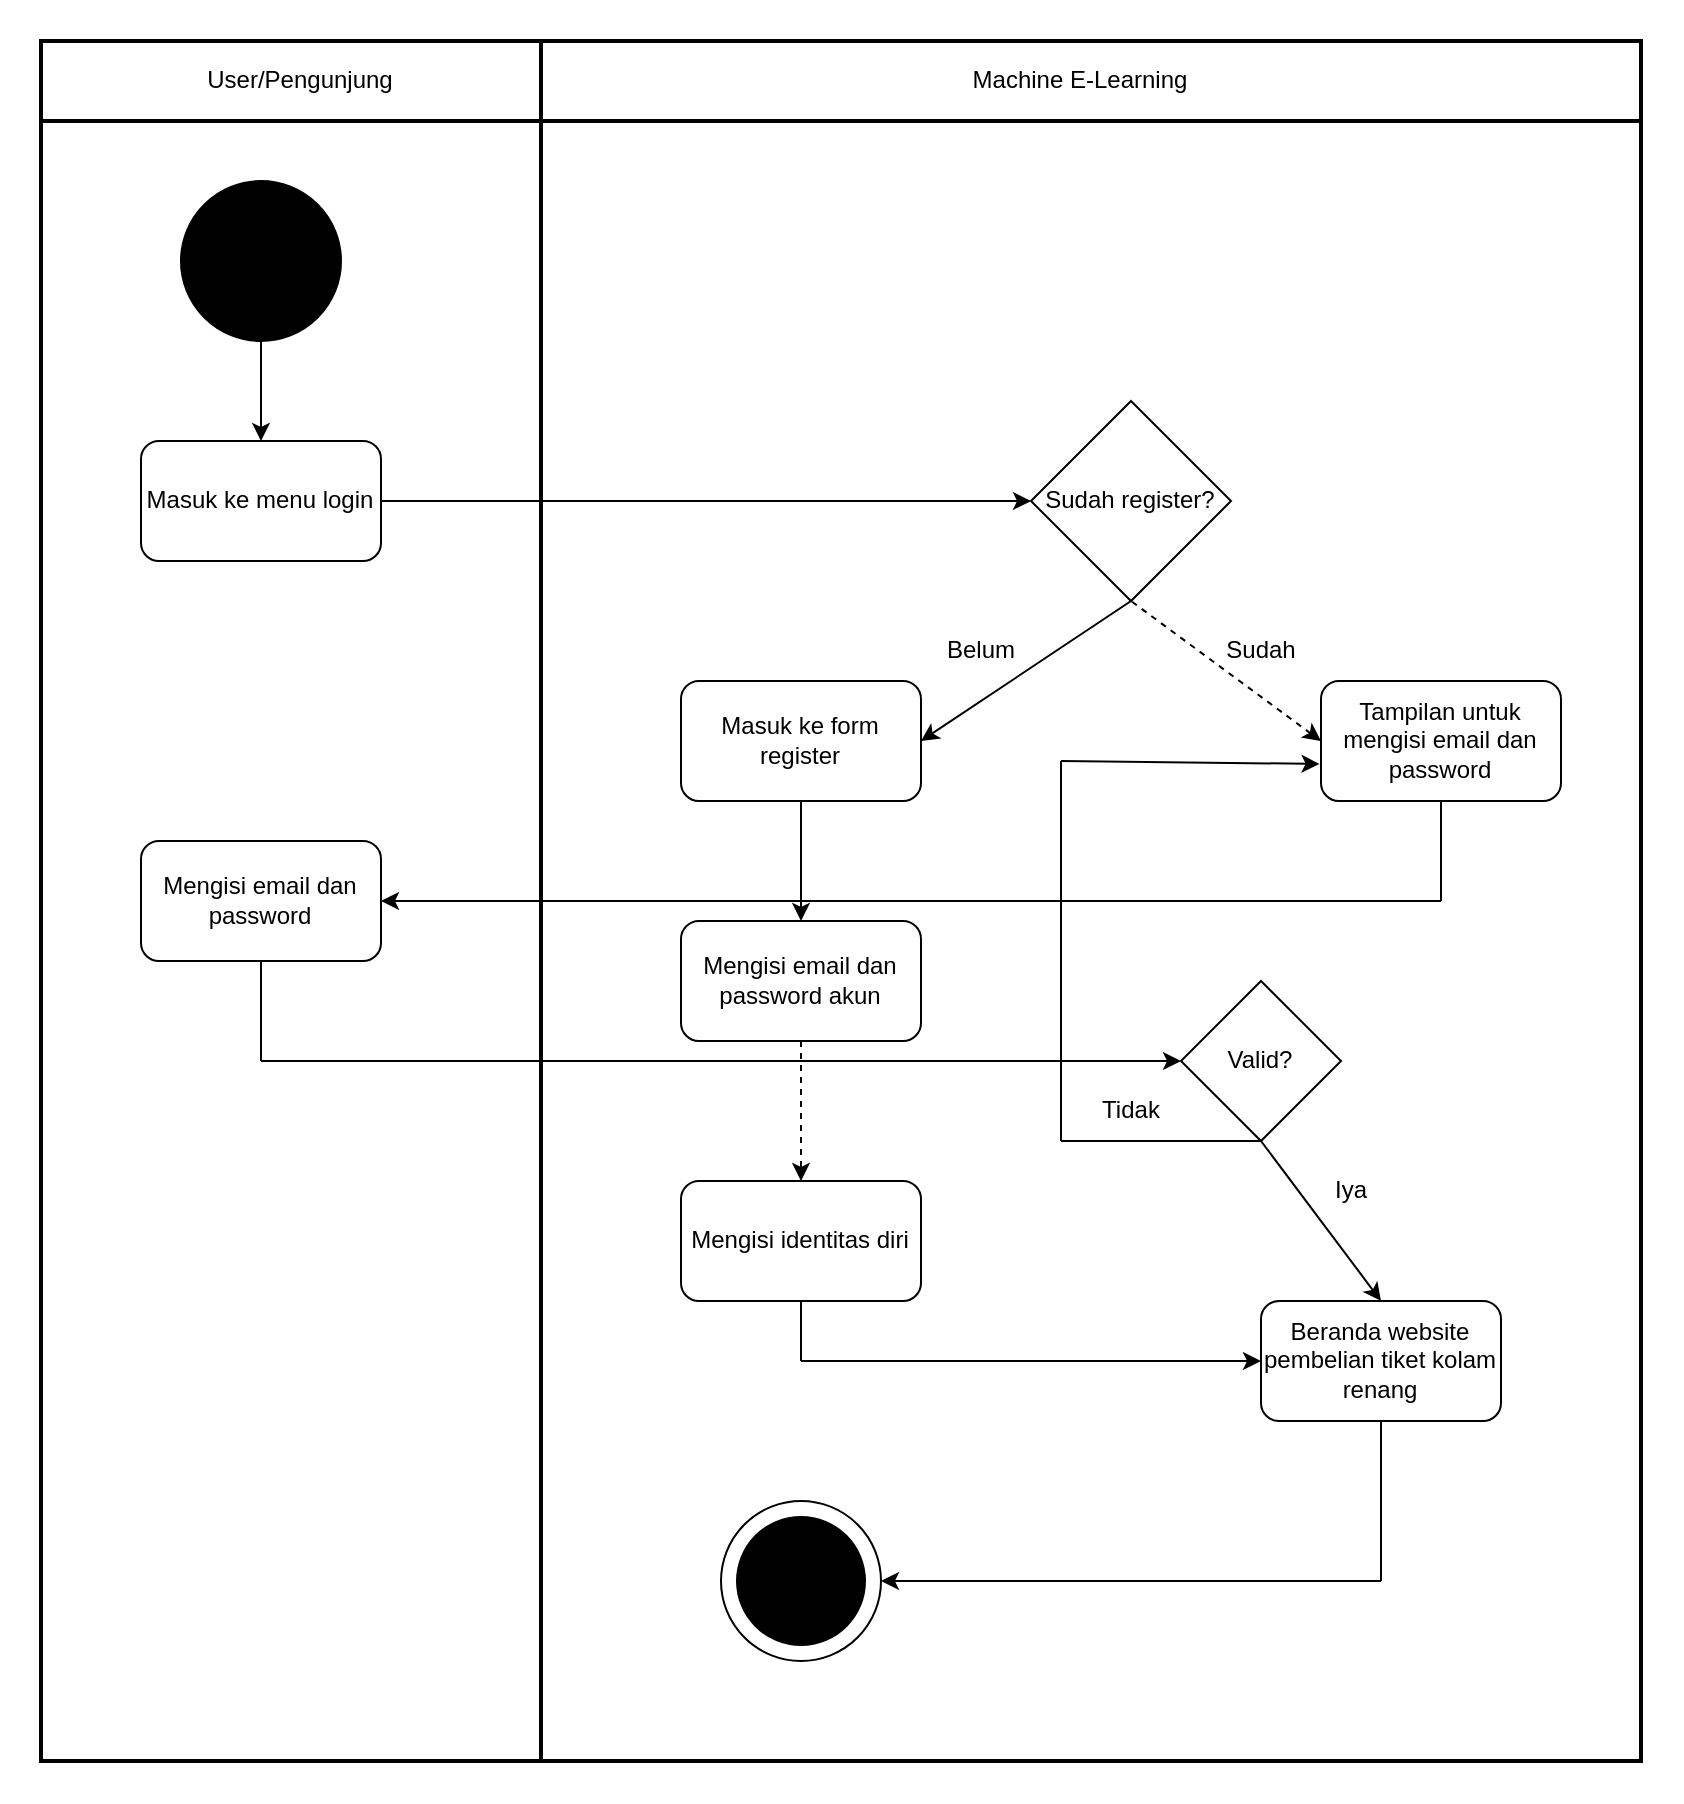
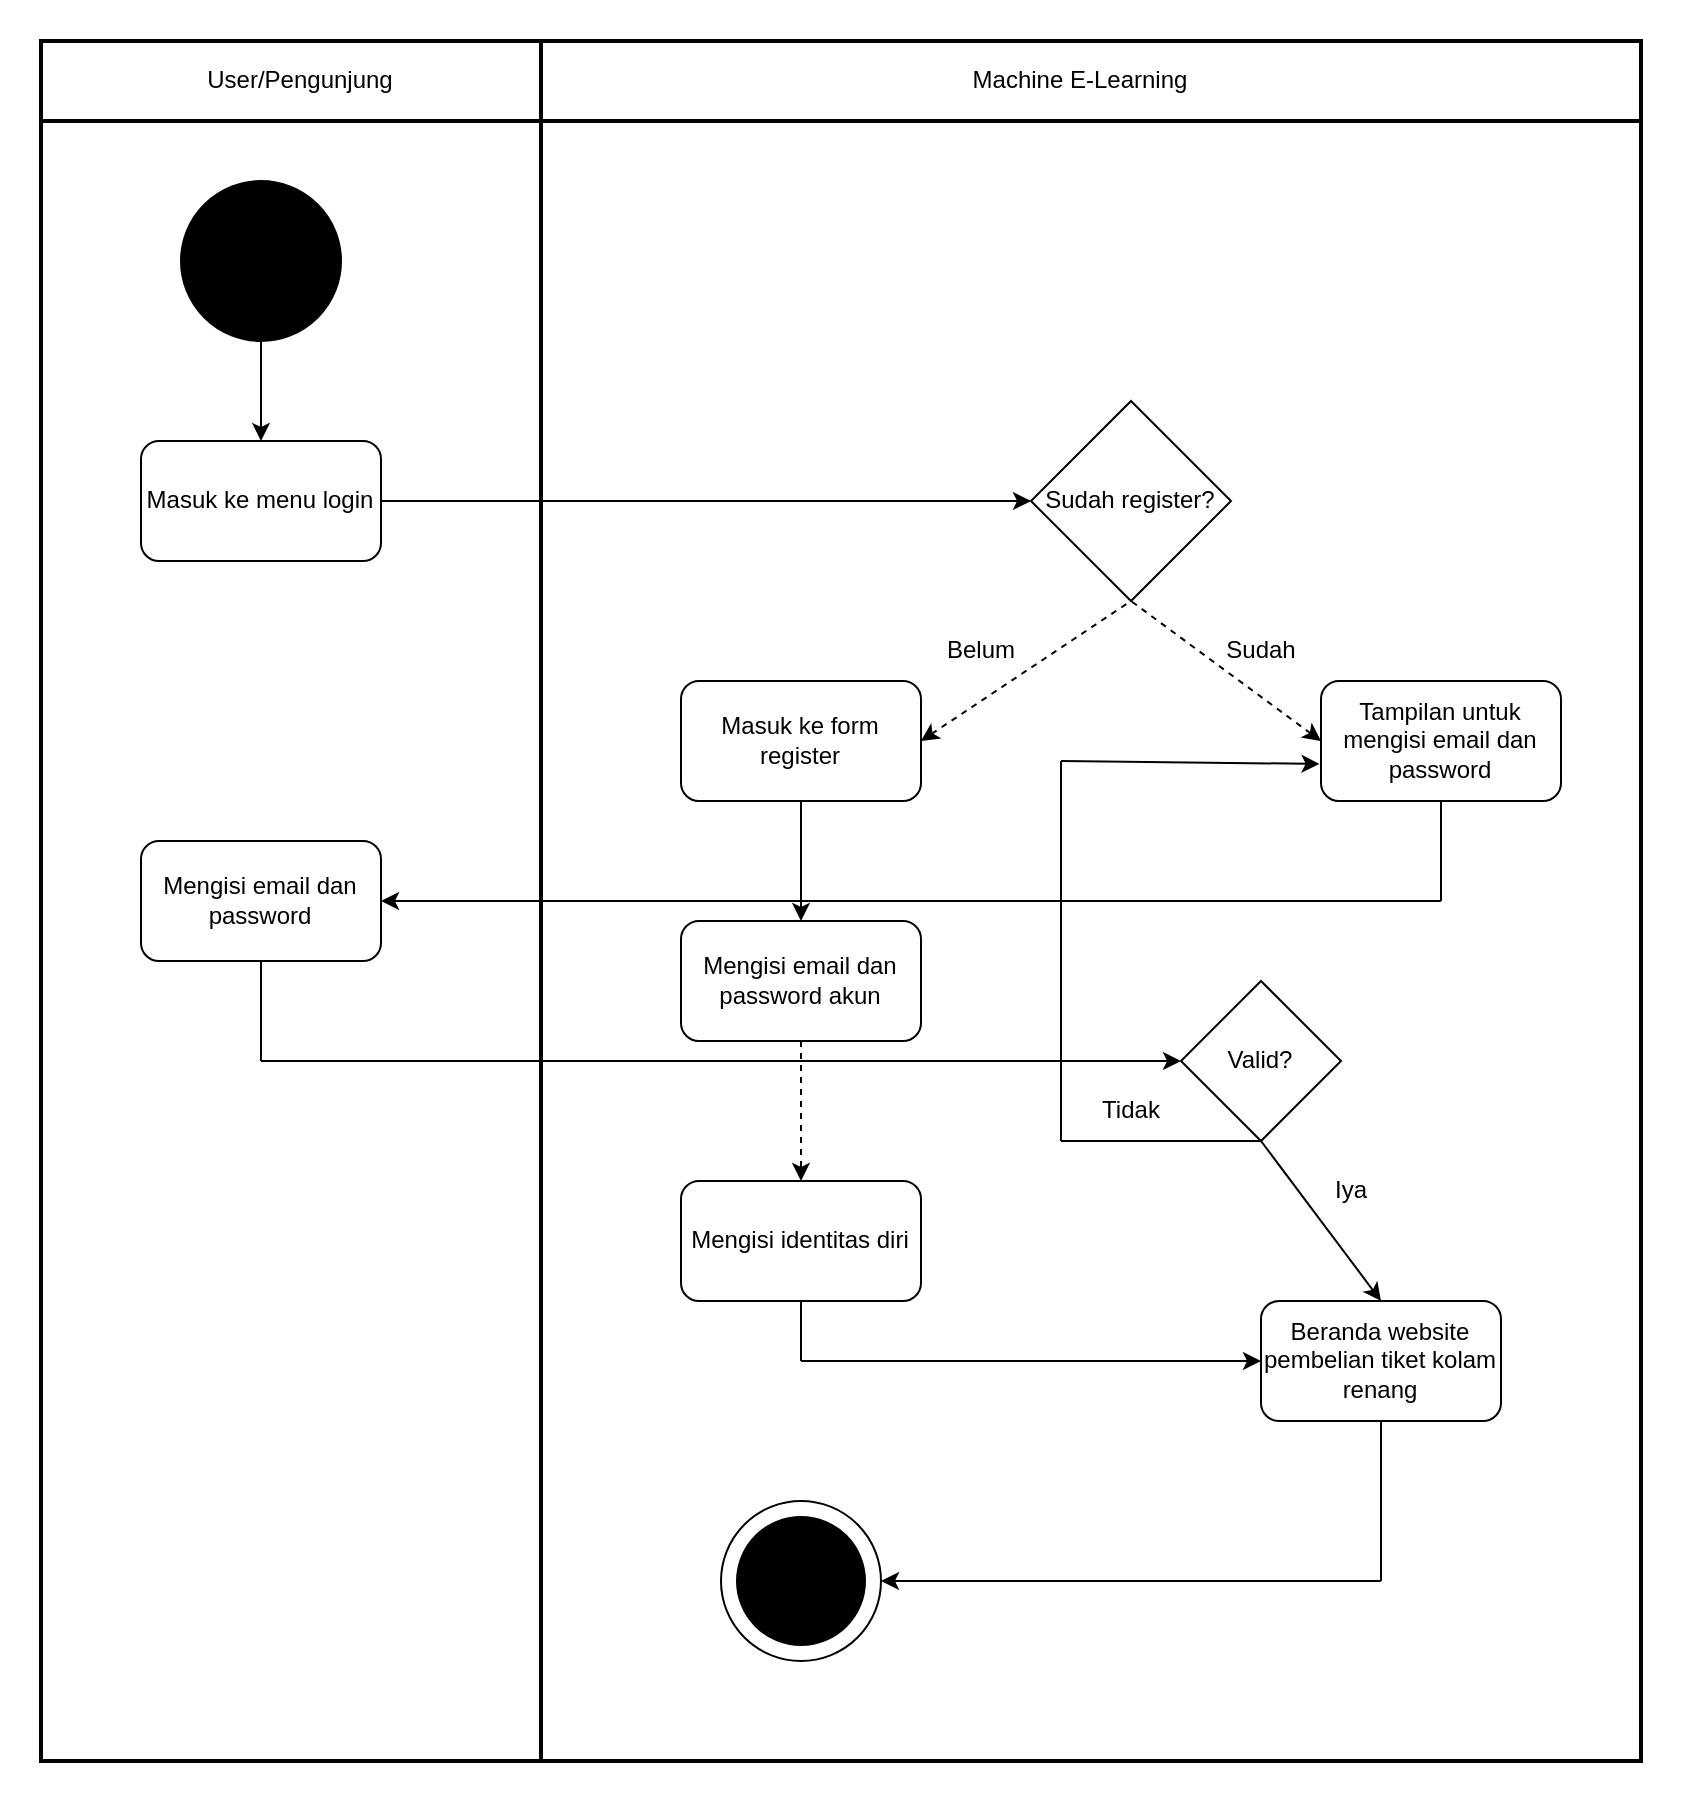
edge "Sudah register?" -> "Masuk ke form register": style solid -> dashed
